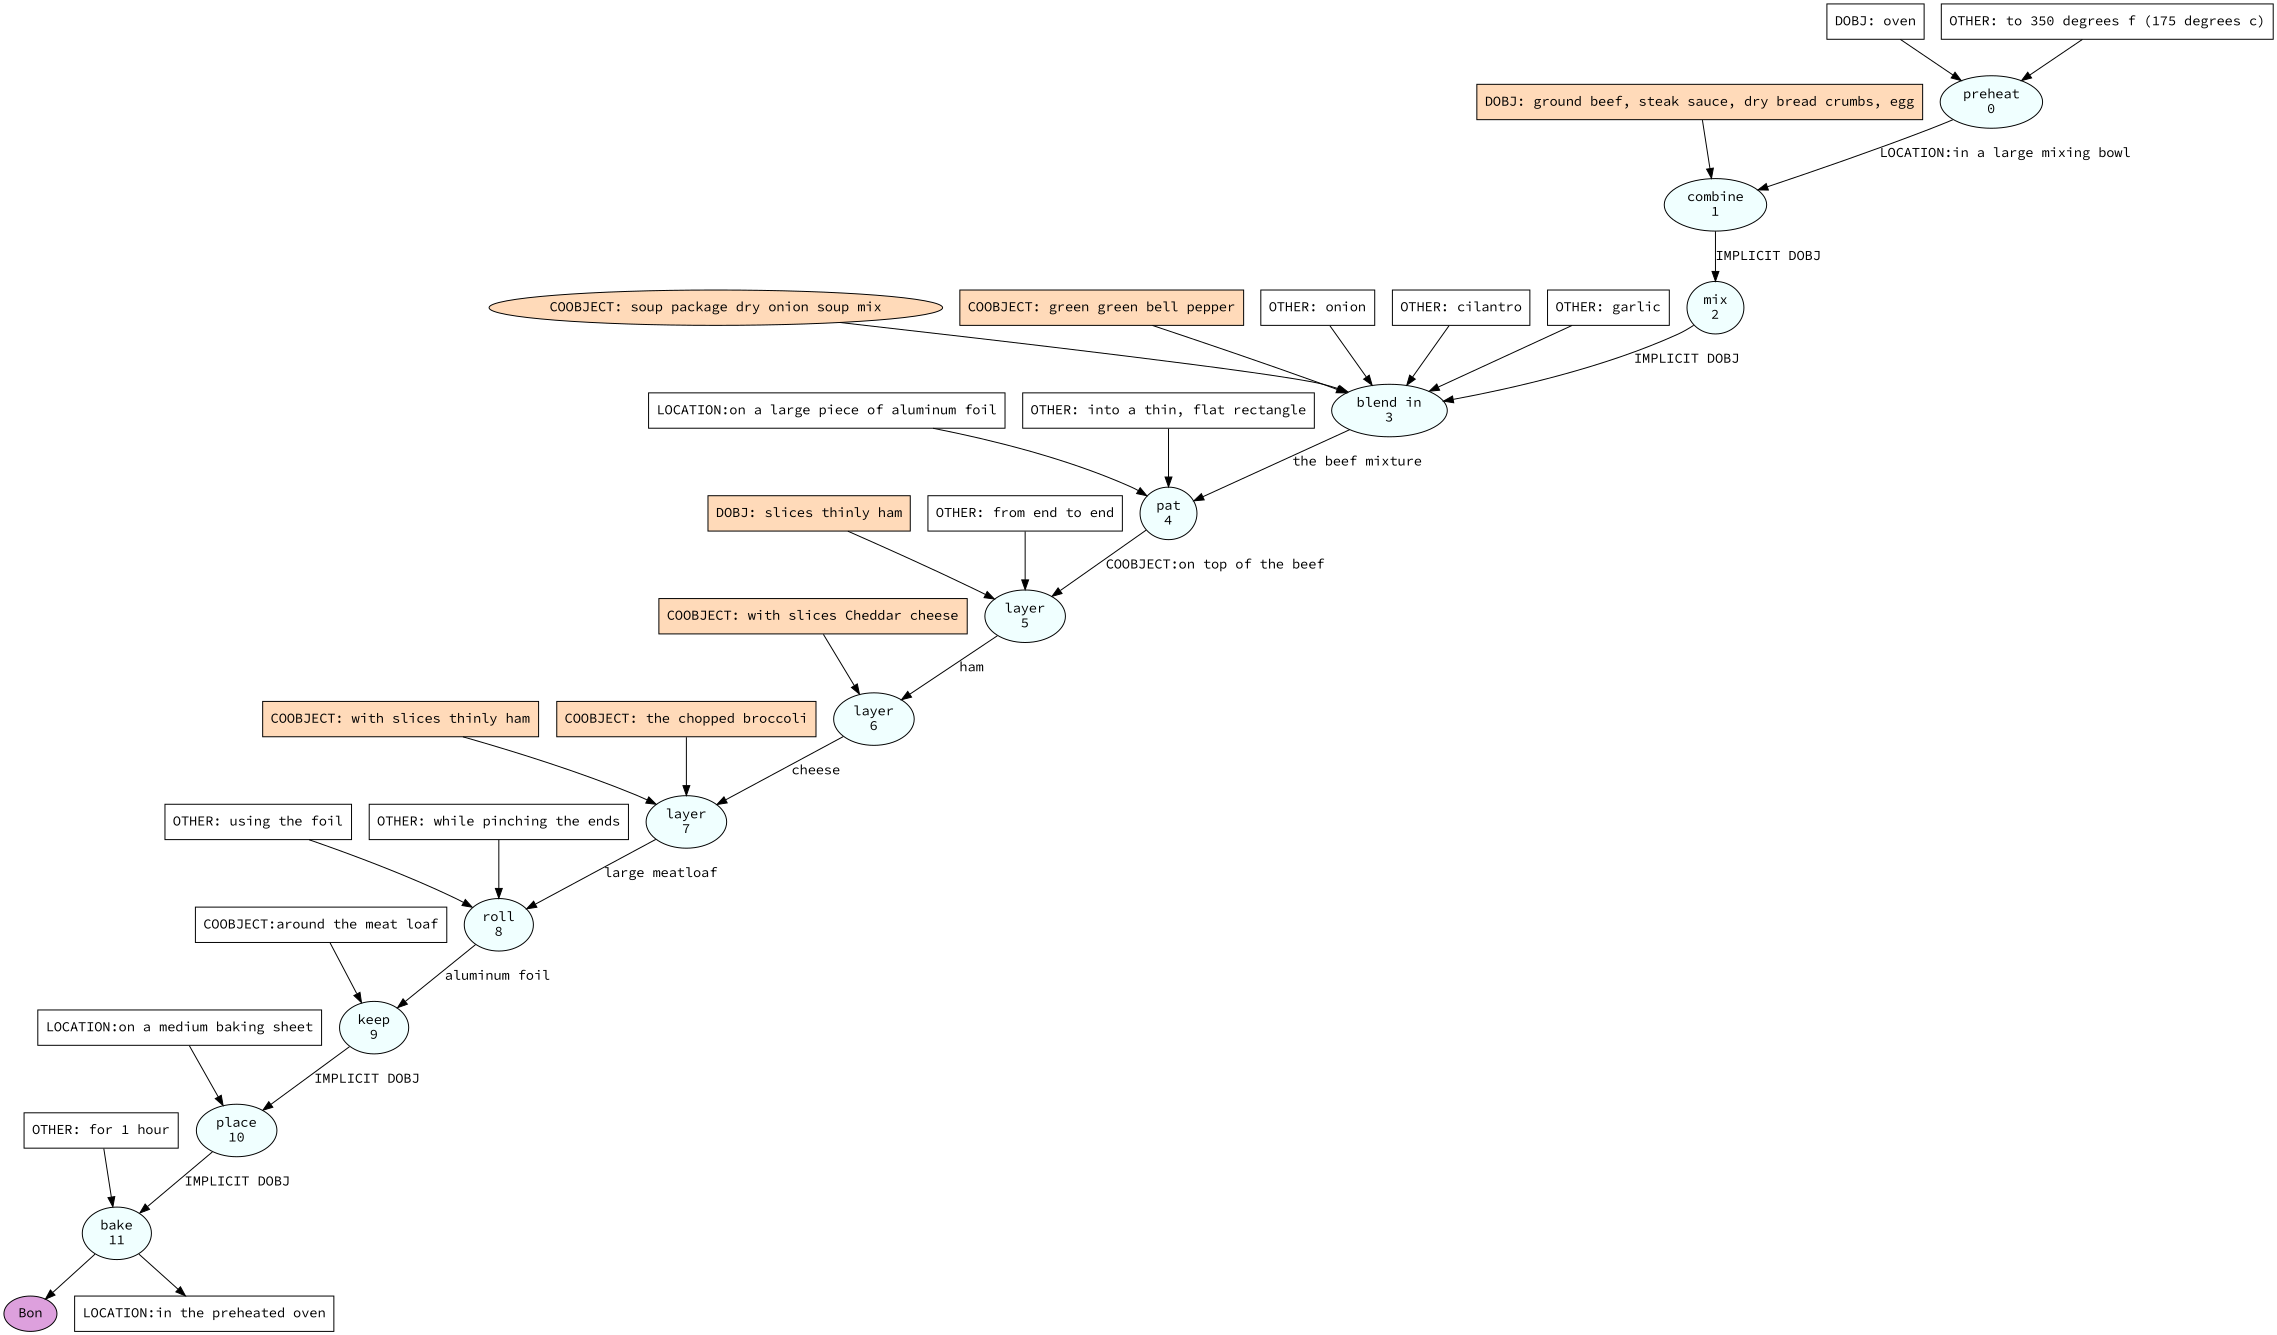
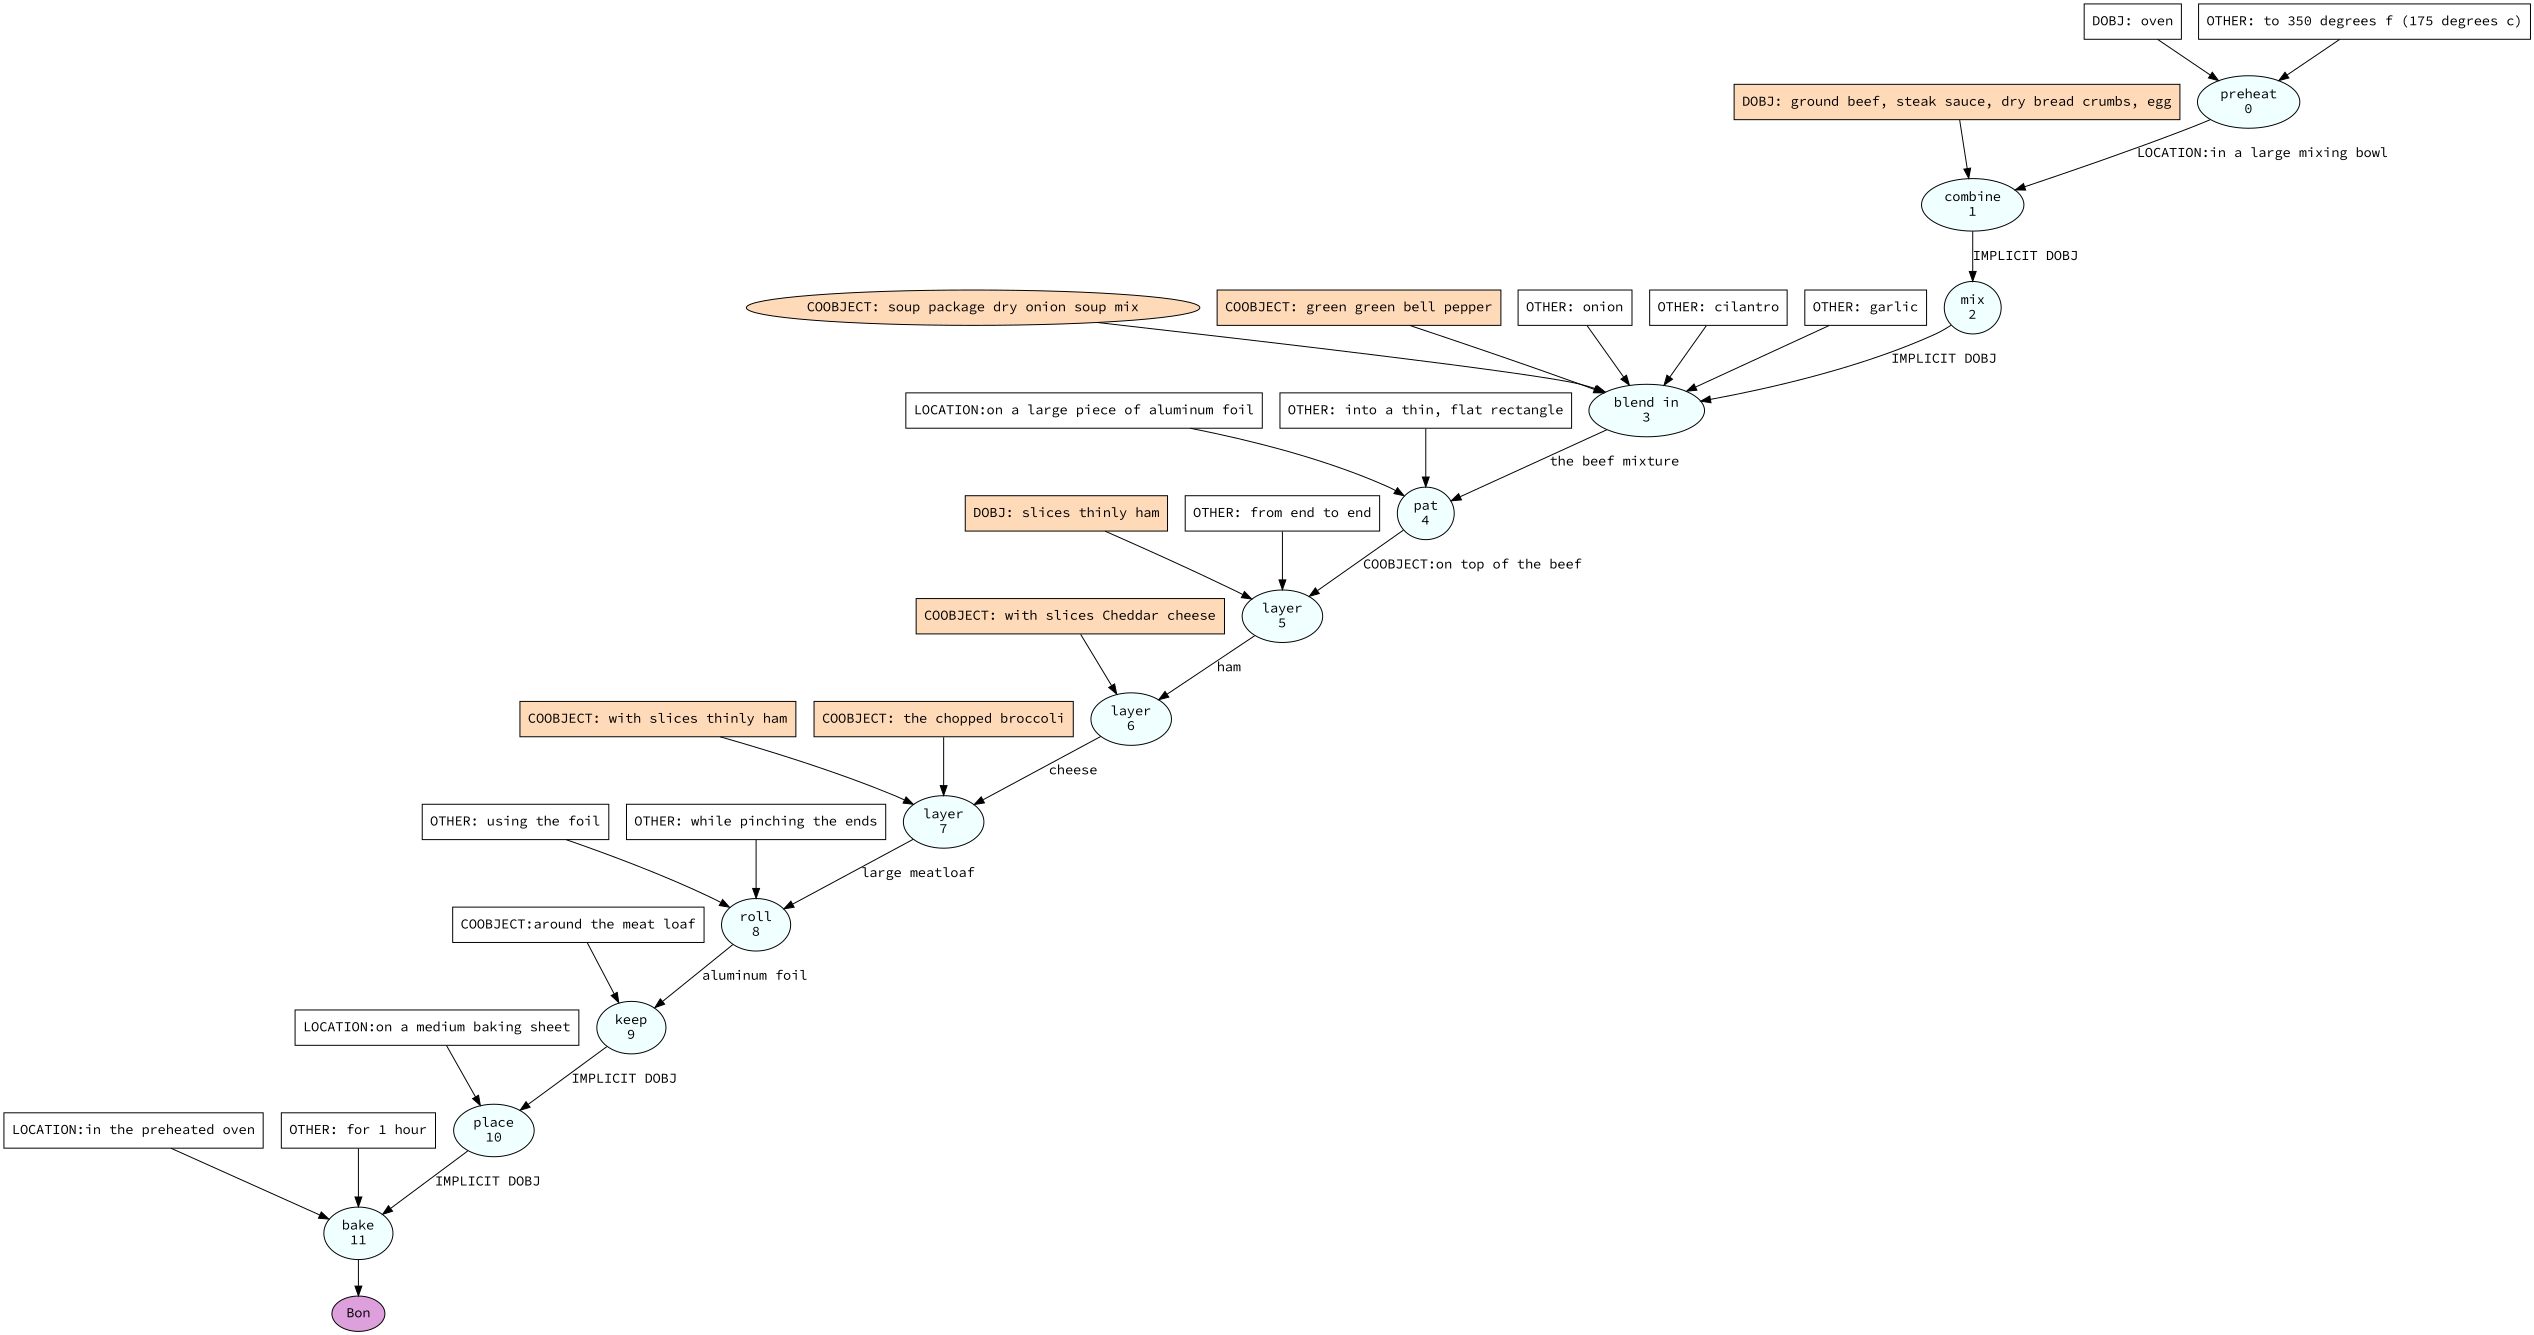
edge "bake 11" -> "LOCATION:in the preheated oven": reversed
